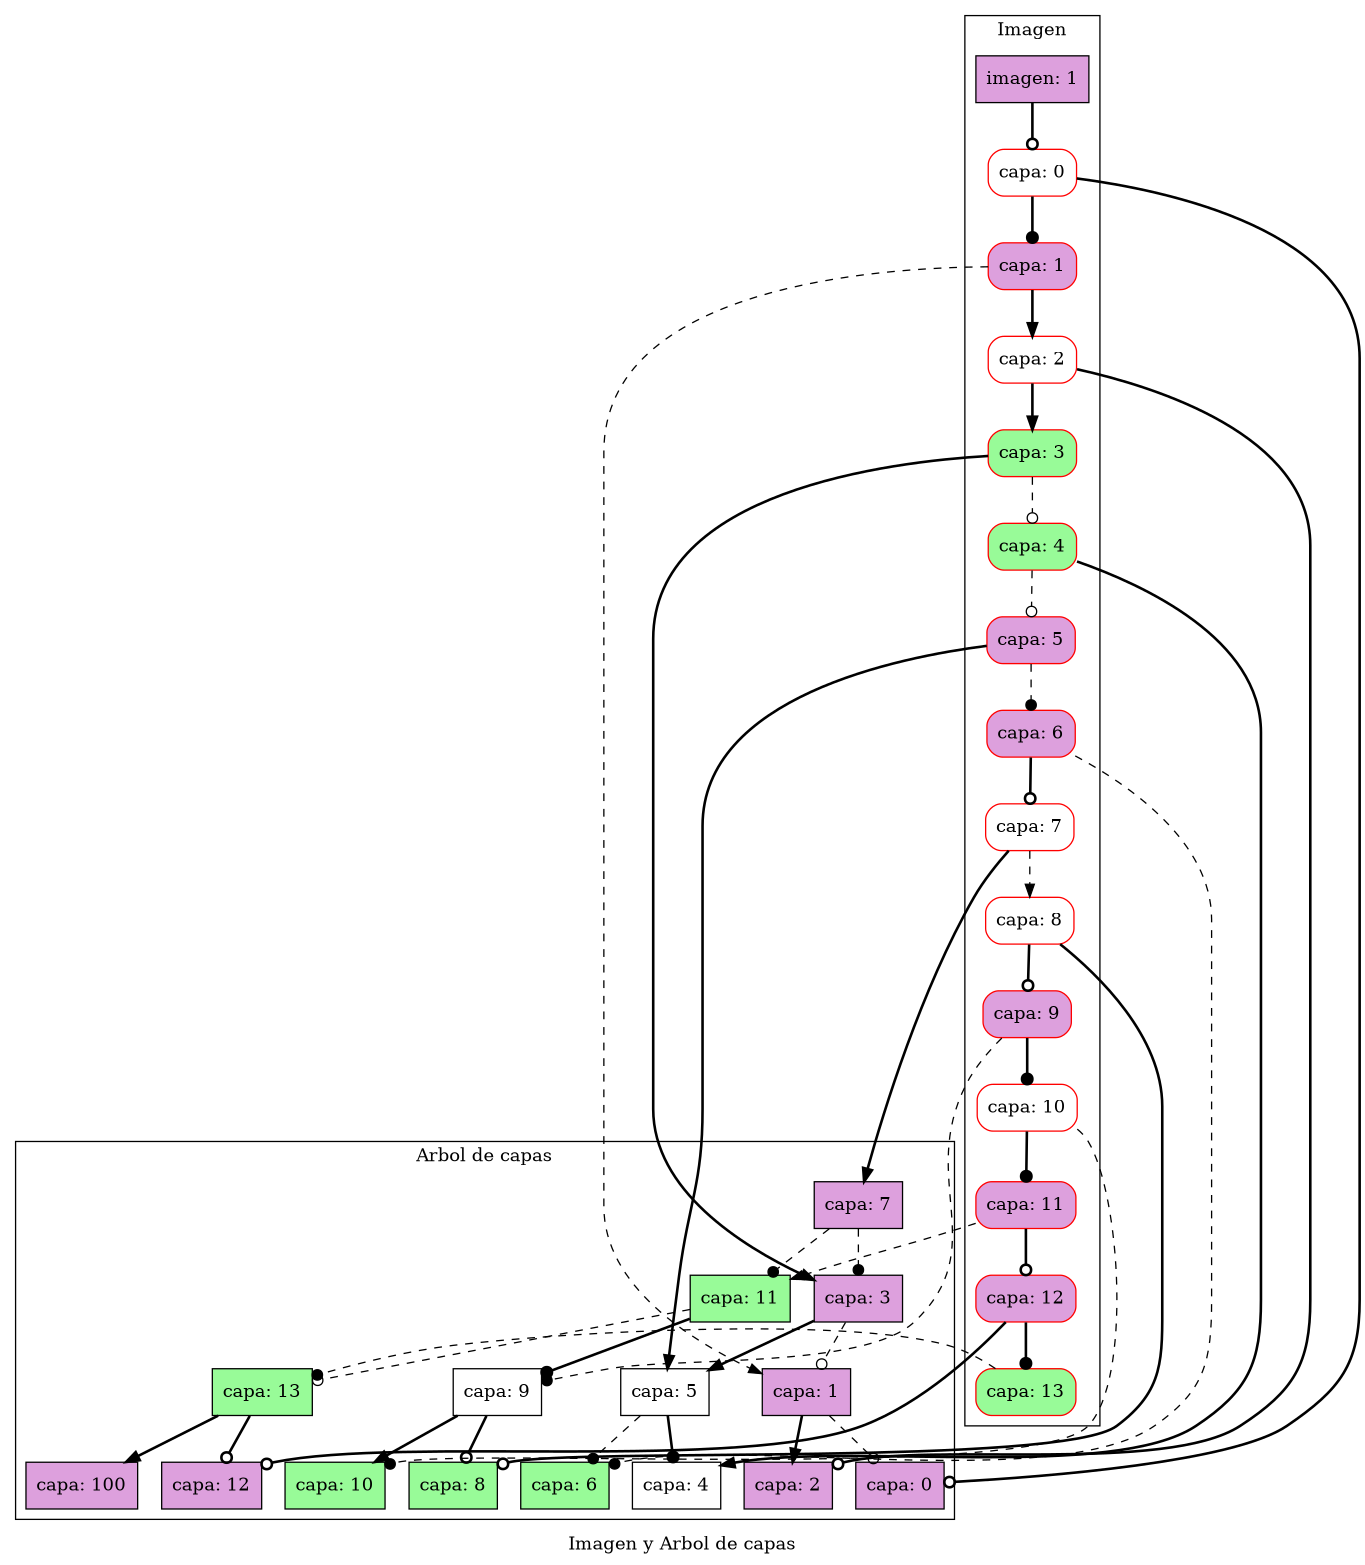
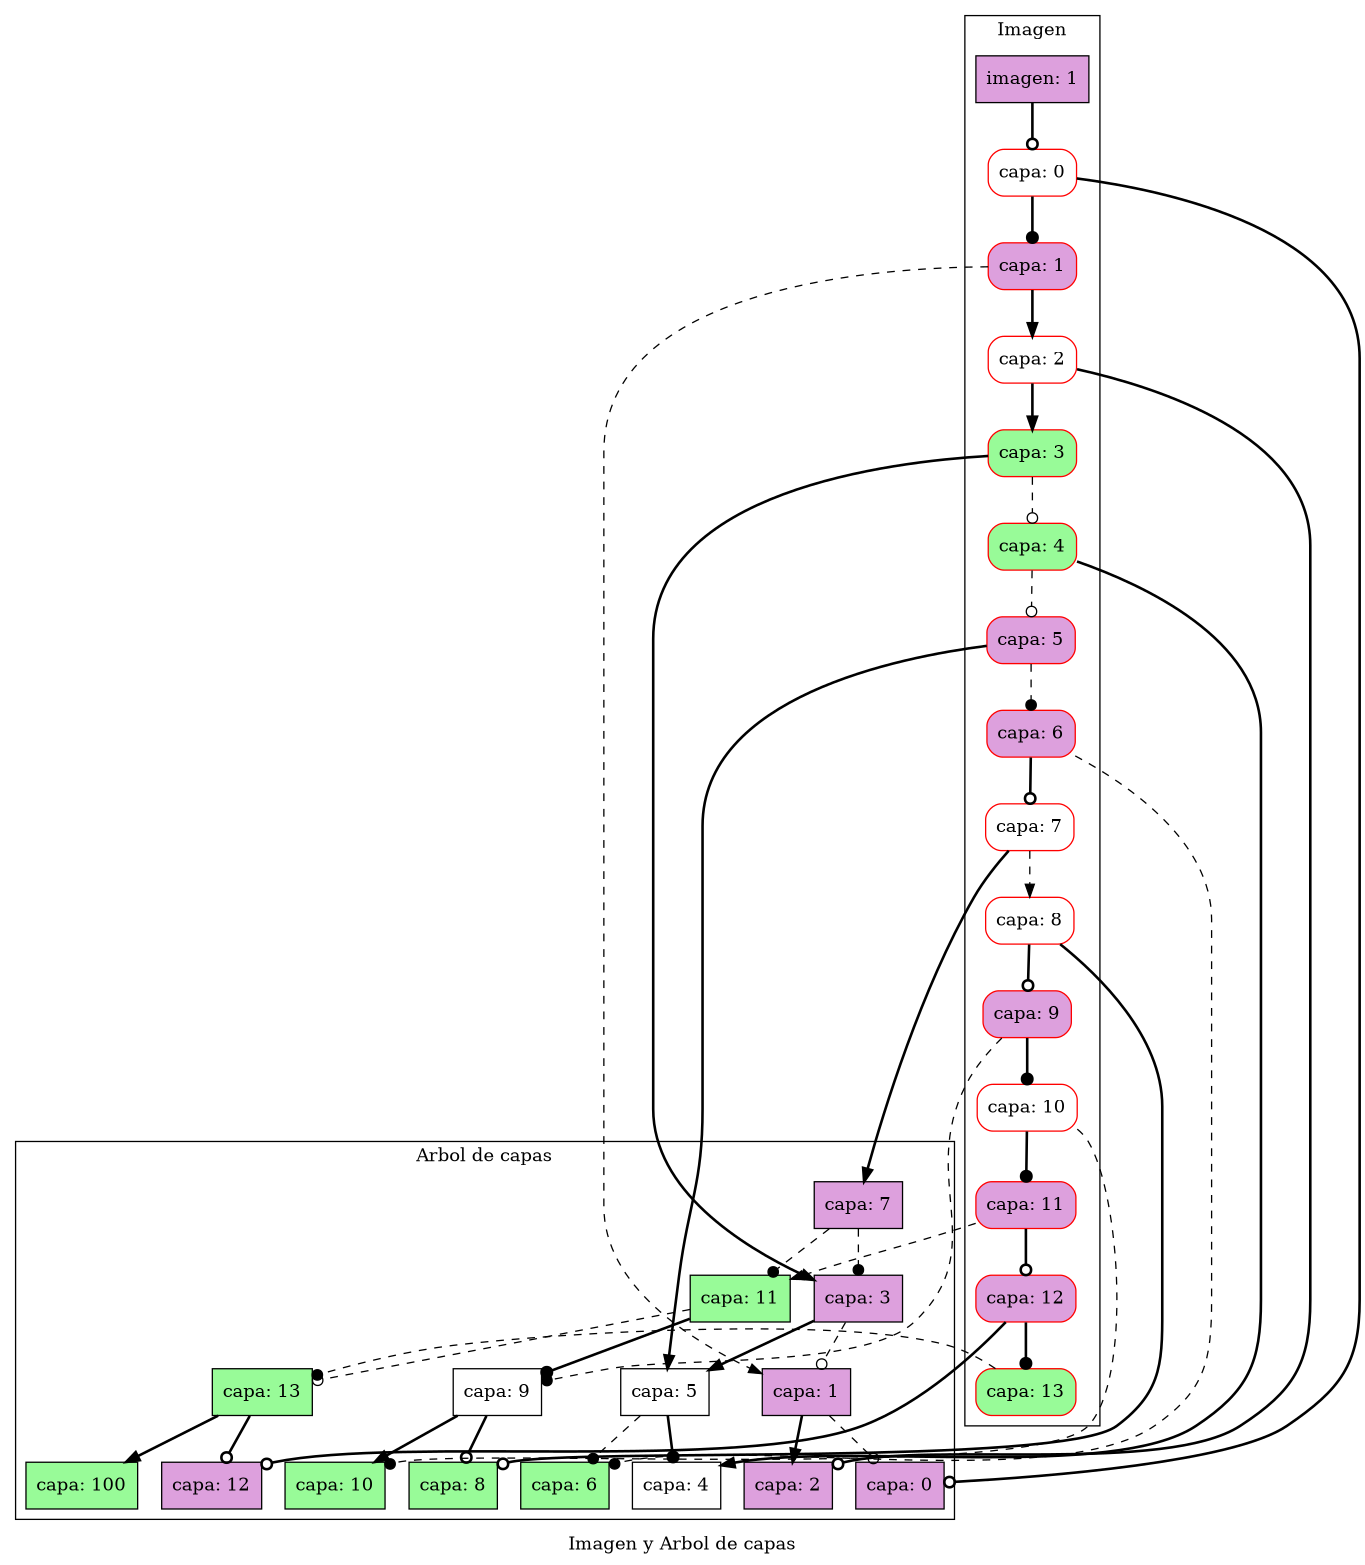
node "capa: 100": fillcolor plum -> palegreen
